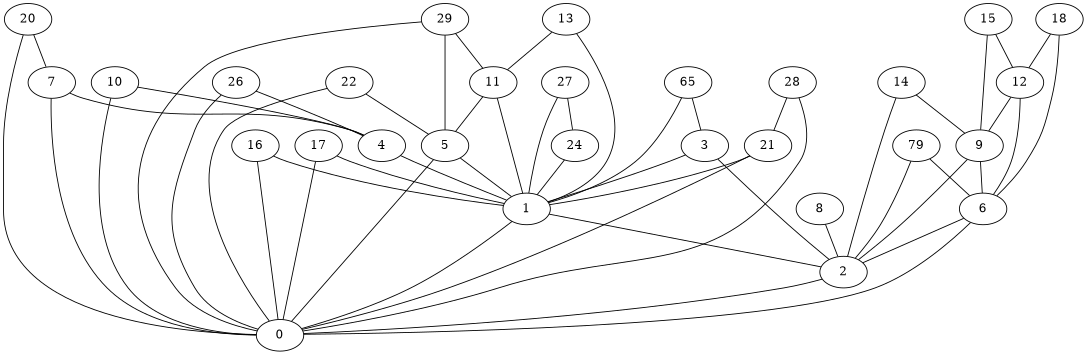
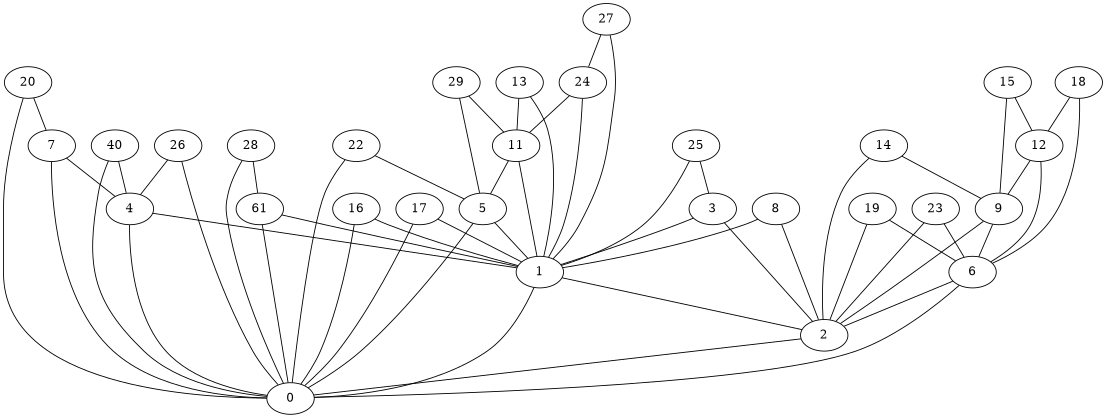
node "10": label "10" -> "40"
node "65": label "65" -> "25"
edge "29" -- "0": now "4" -- "0"
edge "24" -- "11": added
node "21": label "21" -> "61"
node "79": label "79" -> "19"
node "23": added
edge "8" -- "1": added
